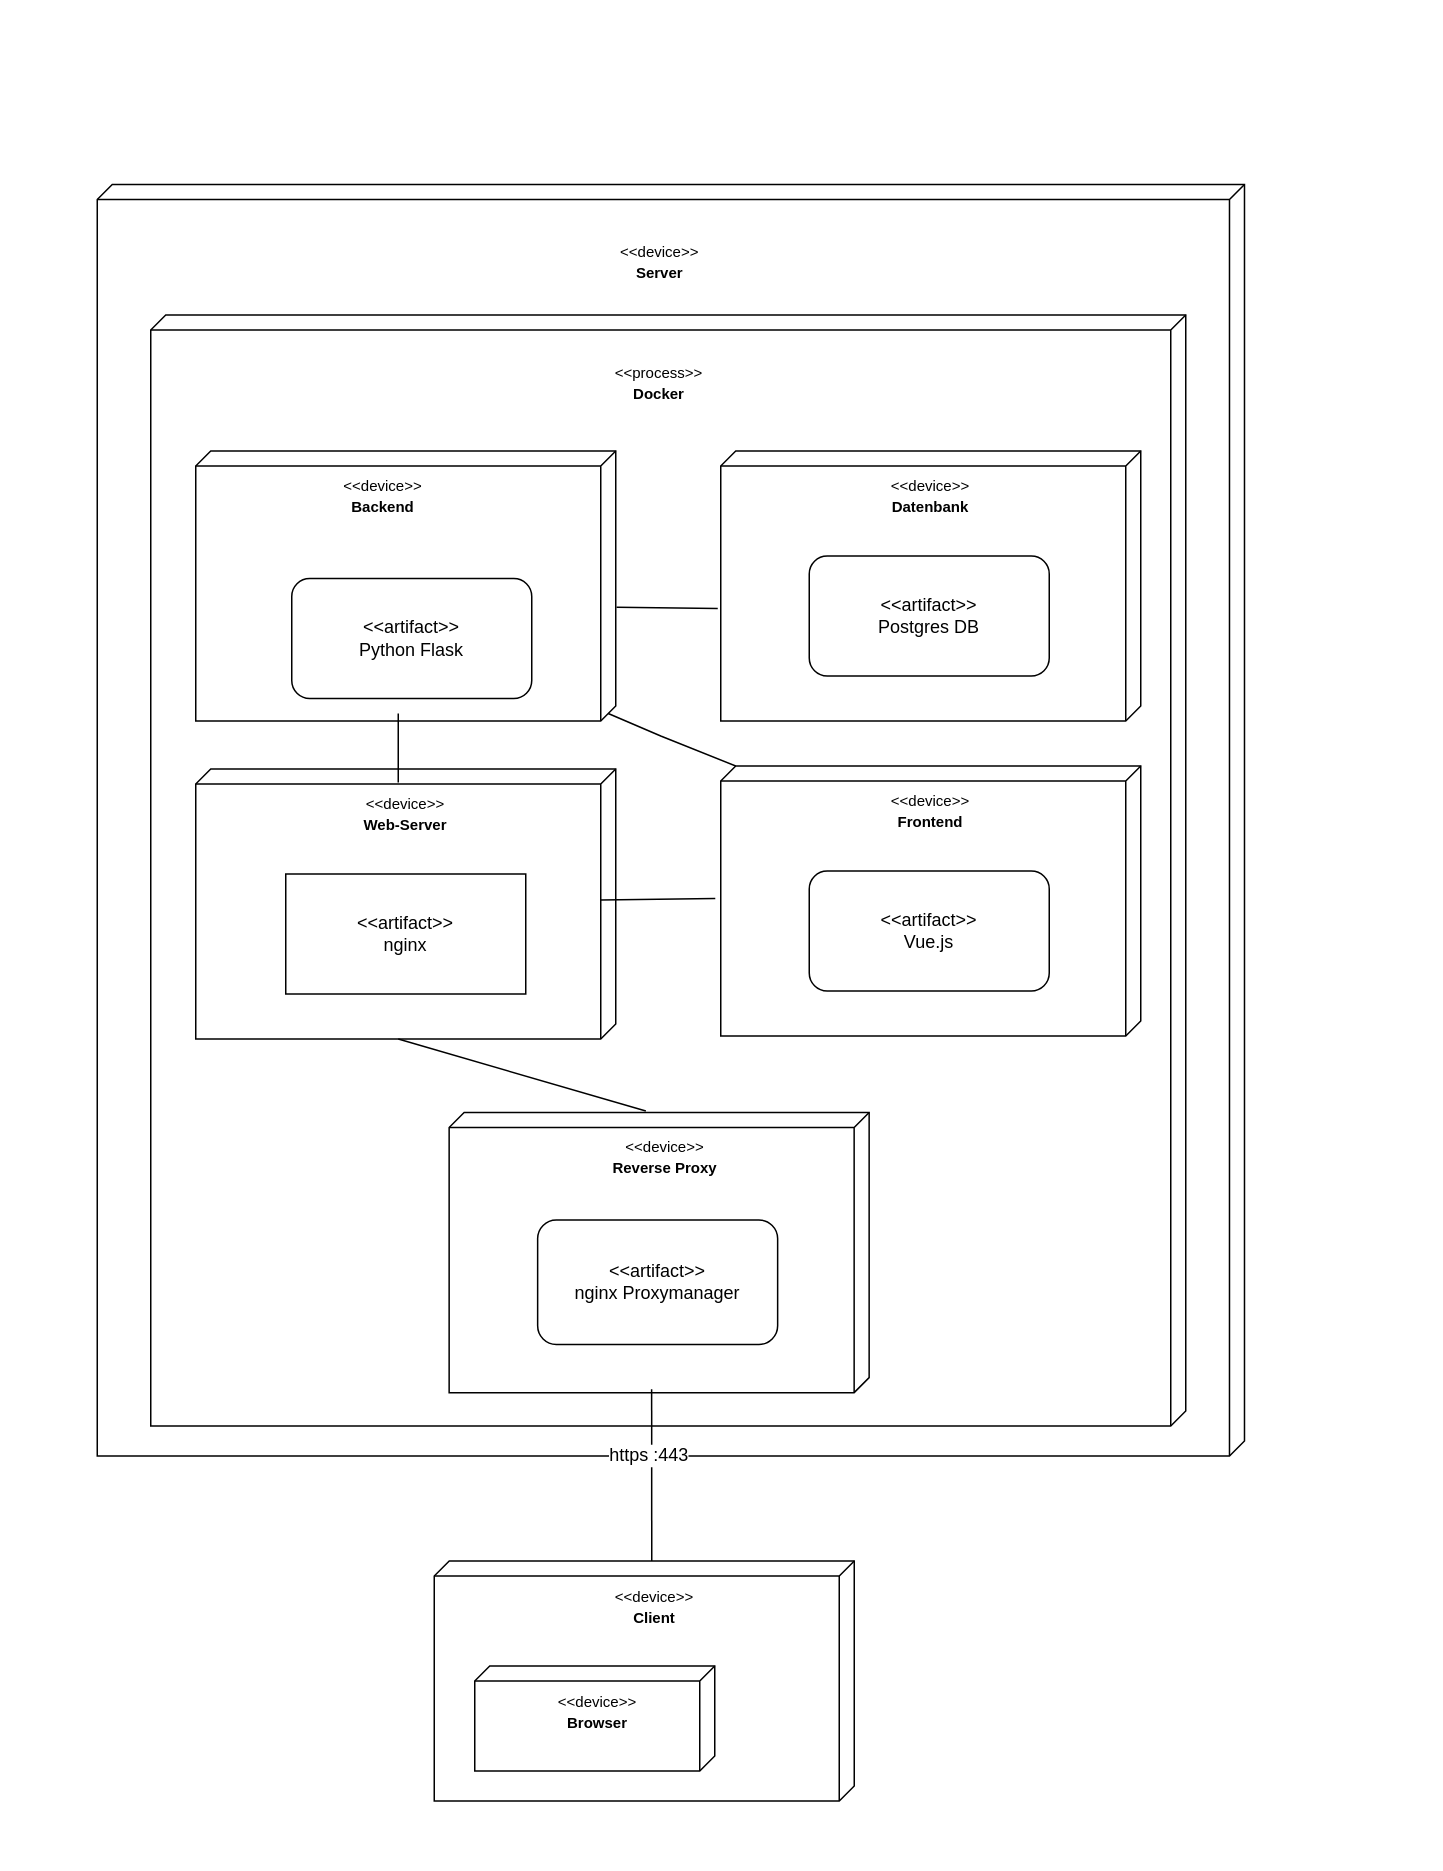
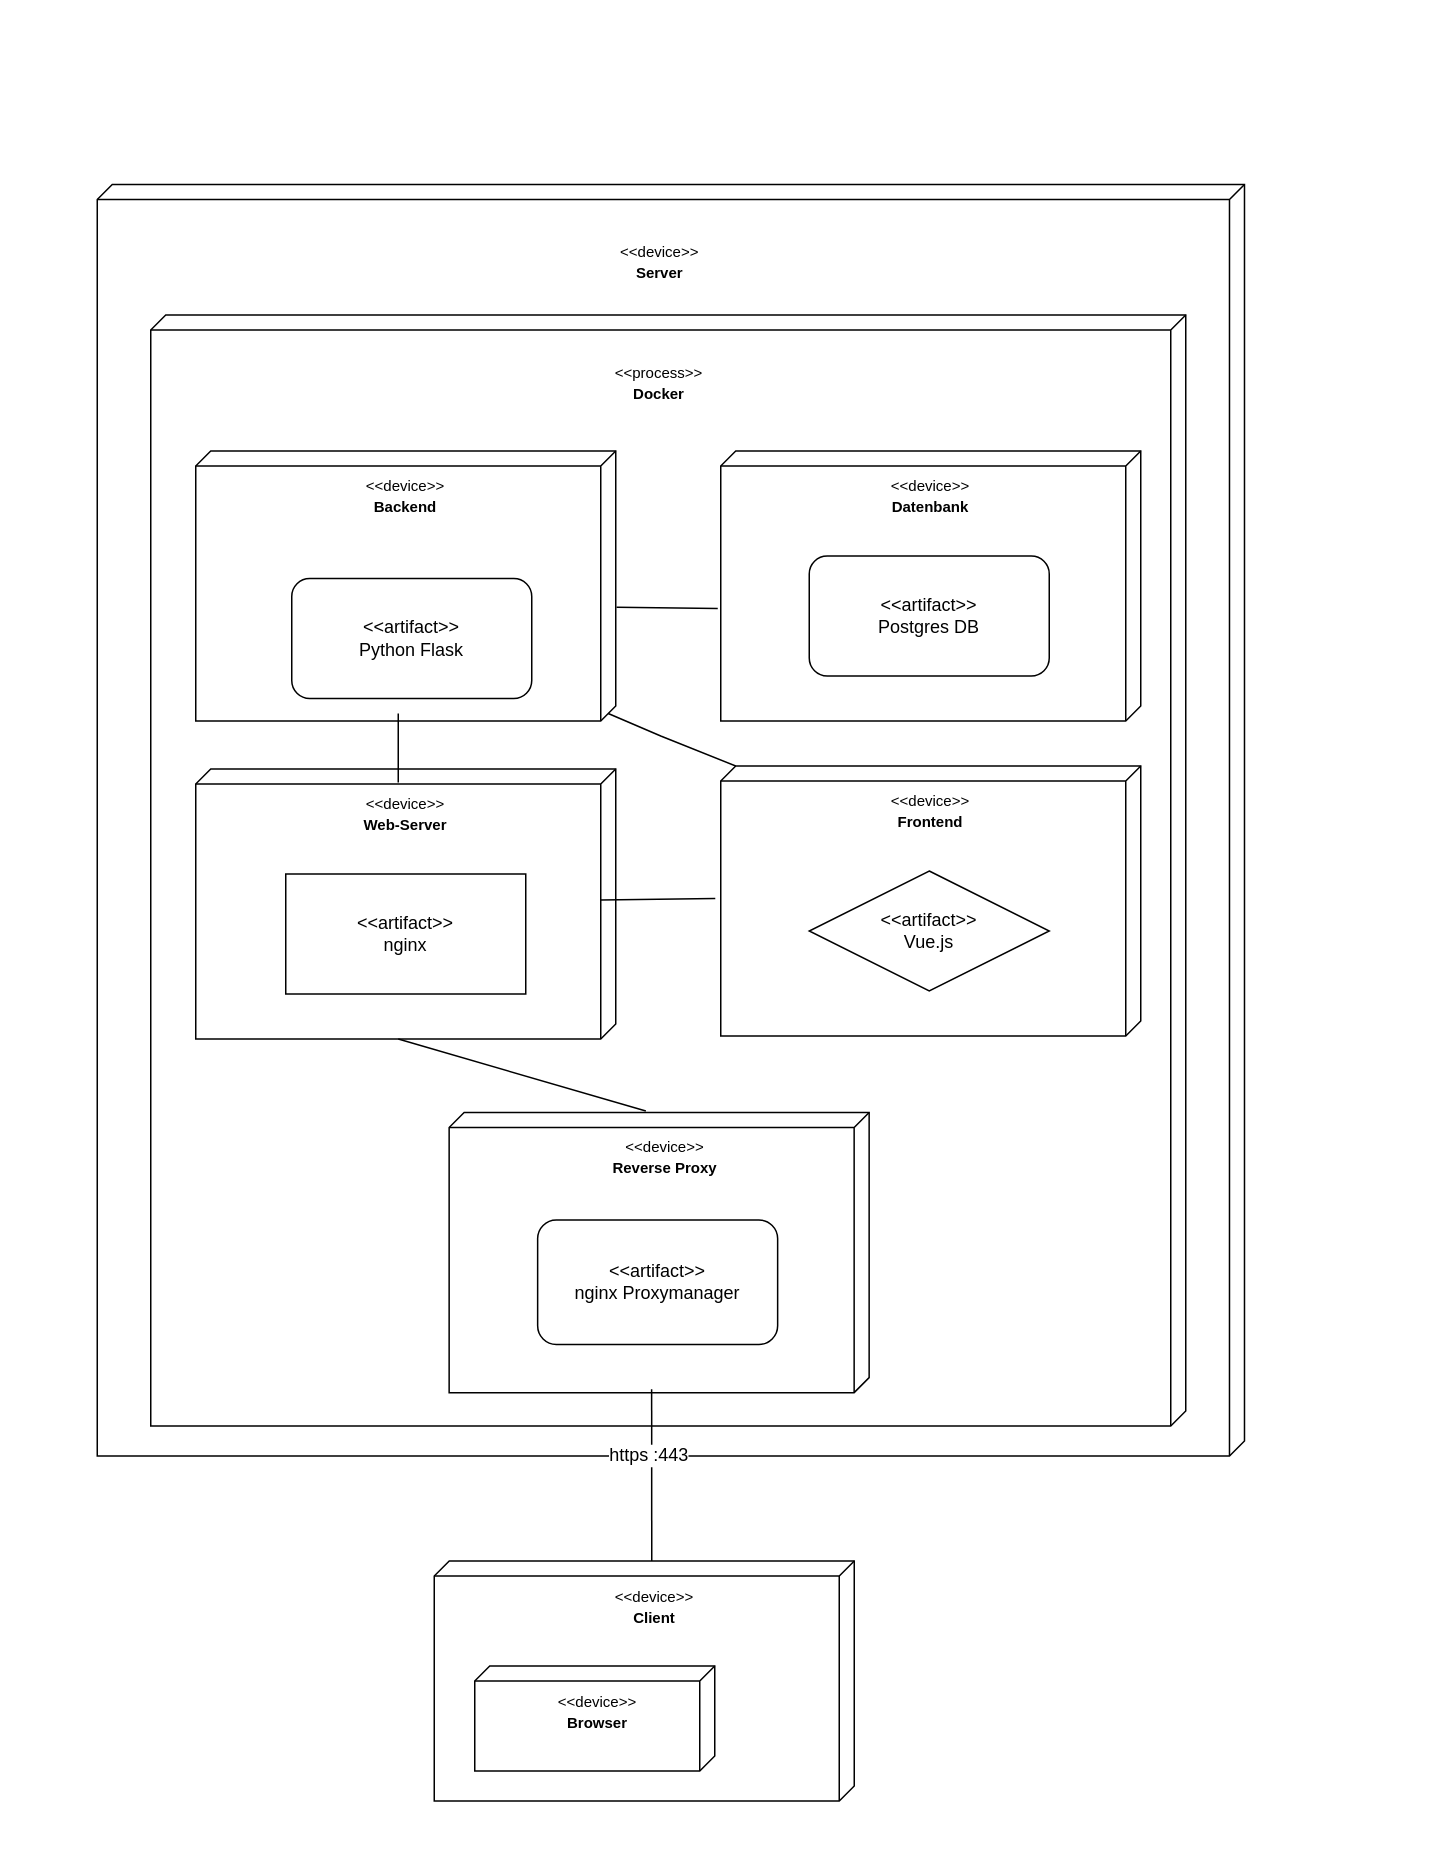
node "<<device>> Backend": moved (383, 497) -> (406, 497)
node "<<artifact>> Vue.js": shape rounded rectangle -> diamond
